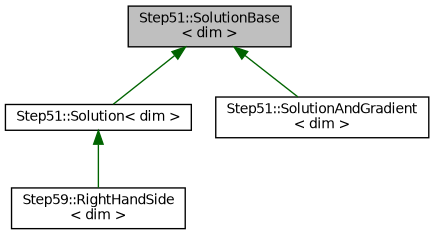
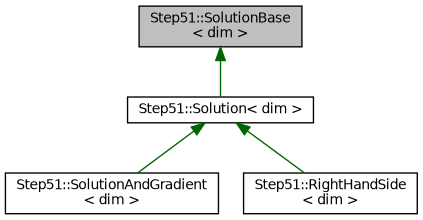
edge "Step51::SolutionAndGradient < dim >" -> "Step51::SolutionBase < dim >": now "Step51::SolutionAndGradient < dim >" -> "Step51::Solution< dim >"
node "Step59::RightHandSide < dim >": label "Step59::RightHandSide < dim >" -> "Step51::RightHandSide < dim >"
